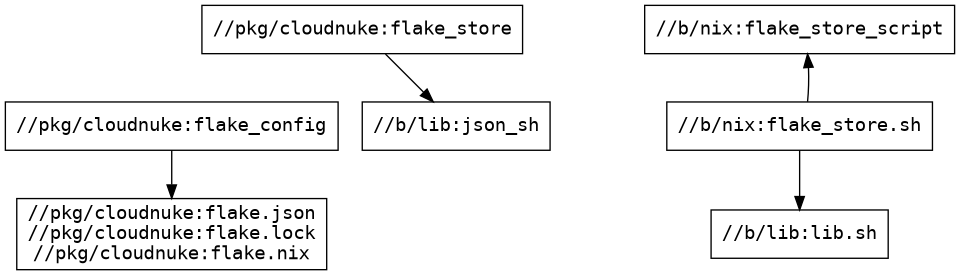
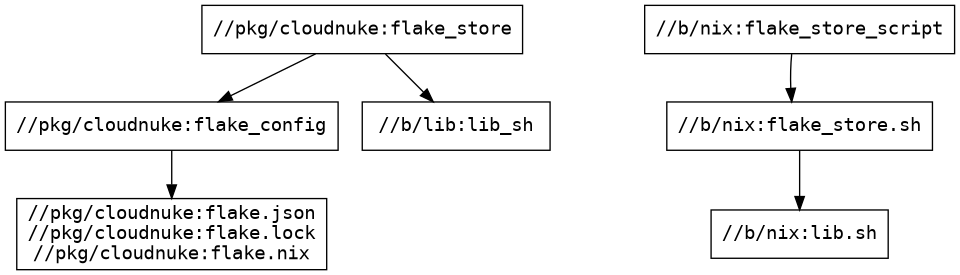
edge "//pkg/cloudnuke:flake_store" -> "//pkg/cloudnuke:flake_config": added
edge "//b/nix:flake_store.sh" -> "//b/nix:flake_store_script": reversed
node "//b/lib:json_sh": label "//b/lib:json_sh" -> "//b/lib:lib_sh"
node "//b/lib:lib.sh": label "//b/lib:lib.sh" -> "//b/nix:lib.sh"
